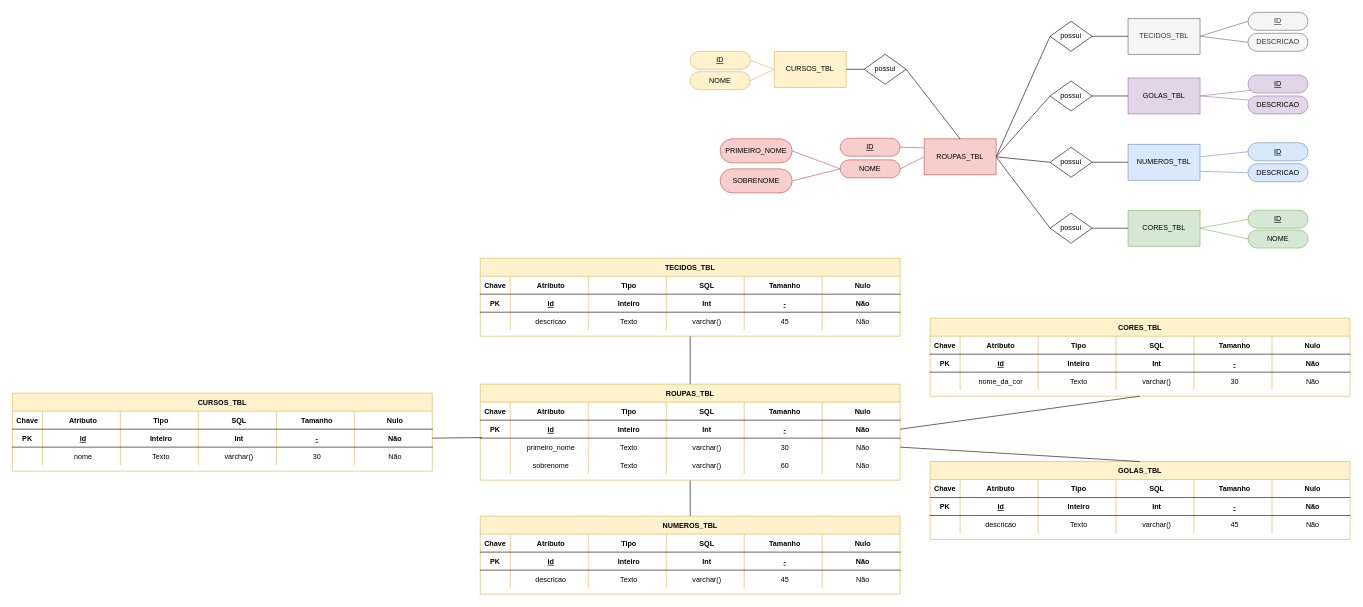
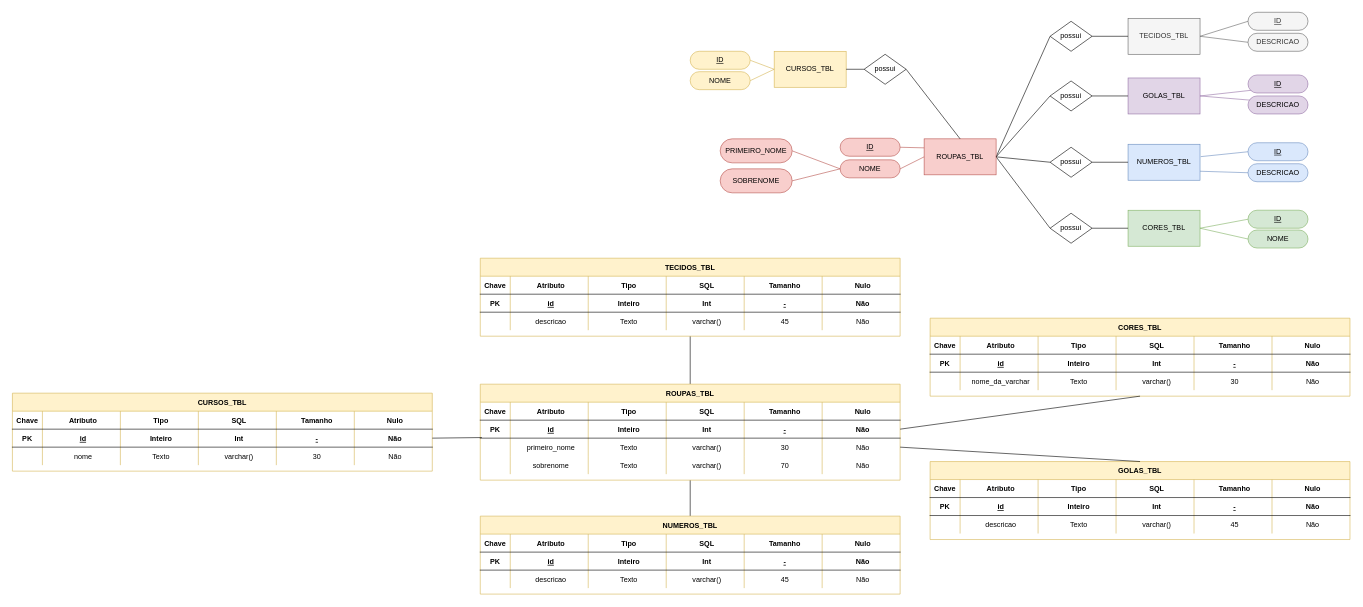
node "nome_da_cor": label "nome_da_cor" -> "nome_da_varchar"
node "60": label "60" -> "70"
